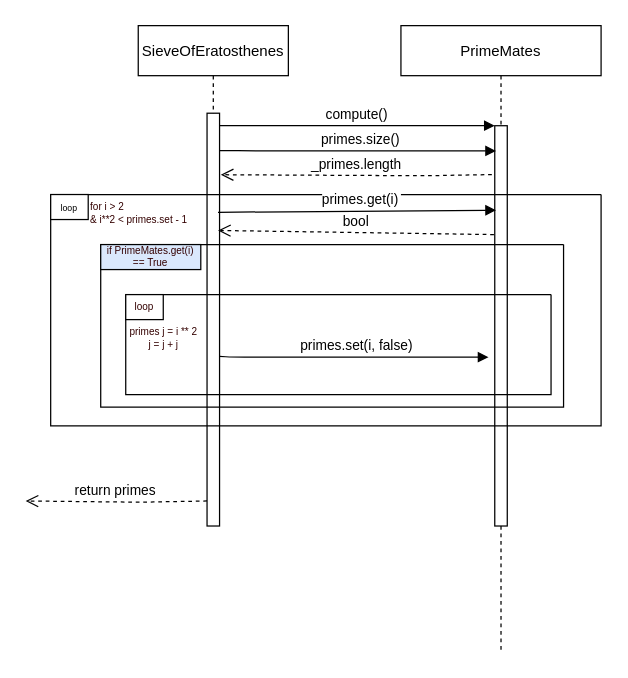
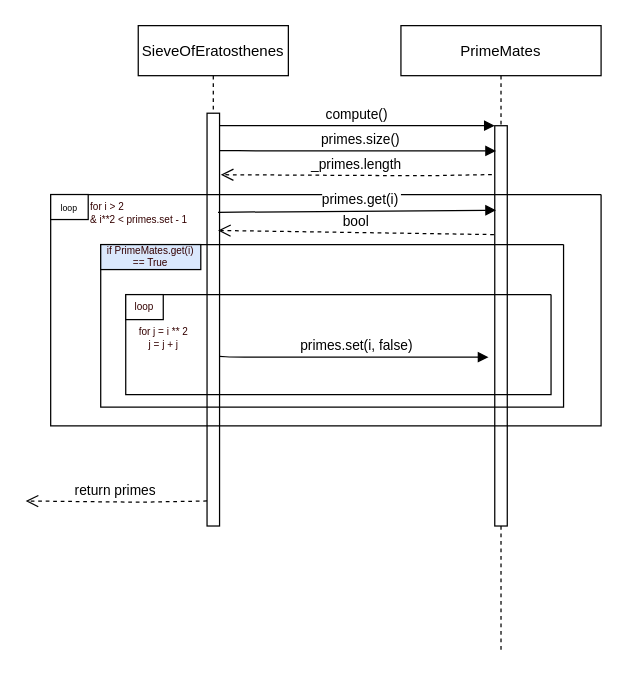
node "primes j = i ** 2 j = j + j": label "primes j = i ** 2 j = j + j" -> "for j = i ** 2 j = j + j"
